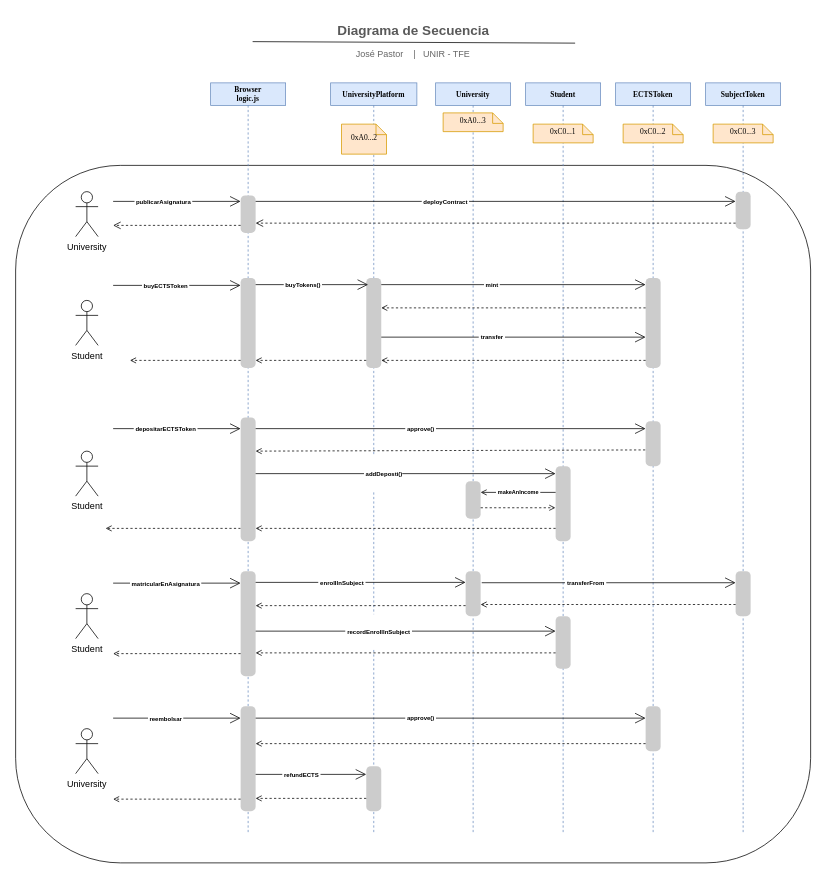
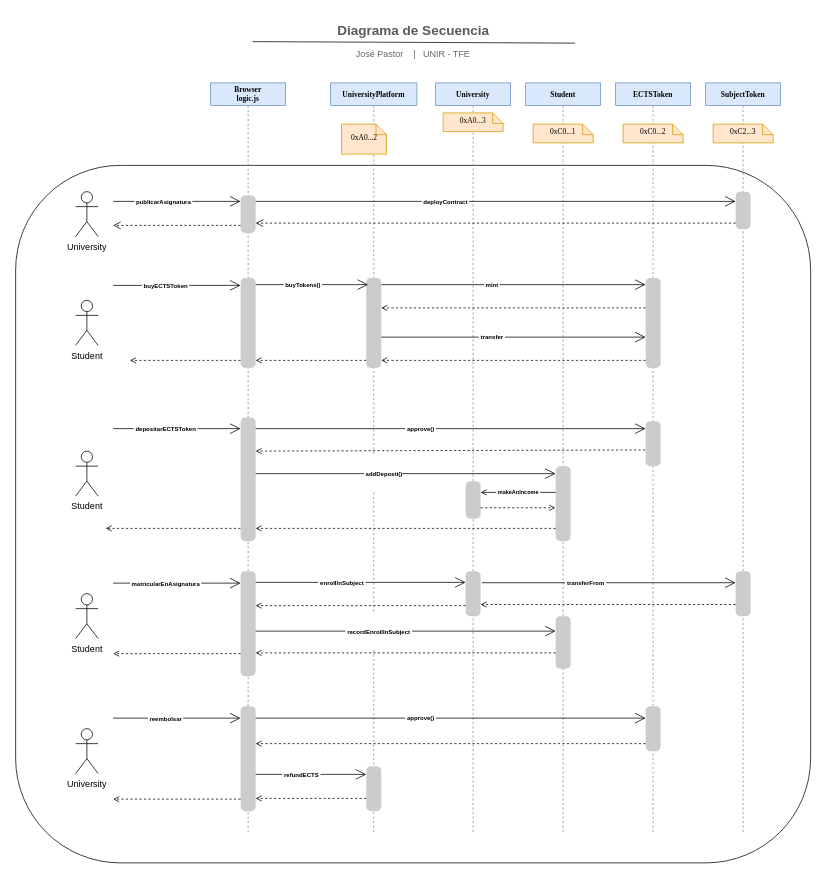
node "0xC0...3": label "0xC0...3" -> "0xC2...3"
